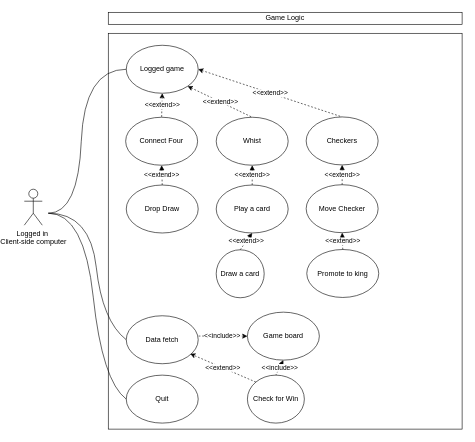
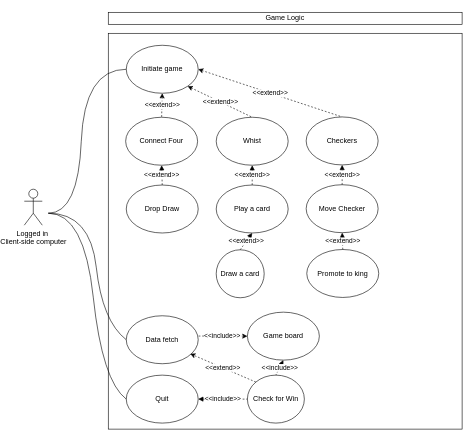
node "Logged game": label "Logged game" -> "Initiate game"
edge "Check for Win" -> "Quit": added, label "<<include>>"
